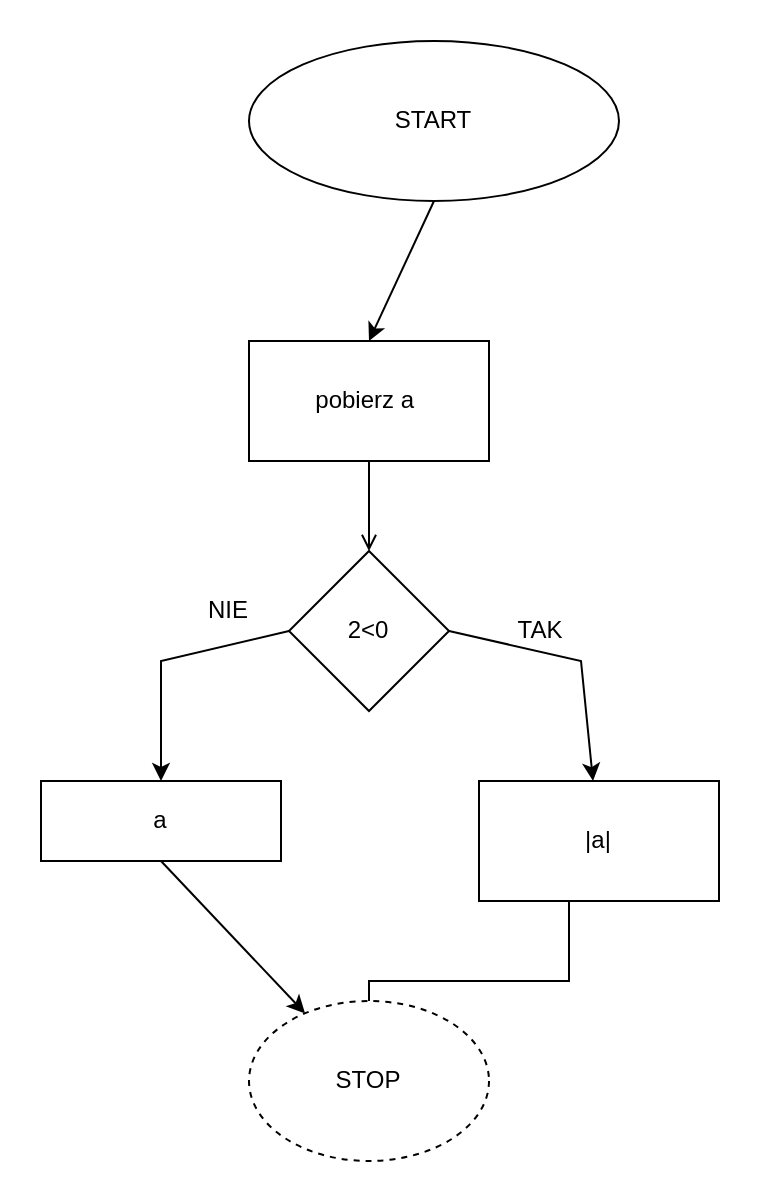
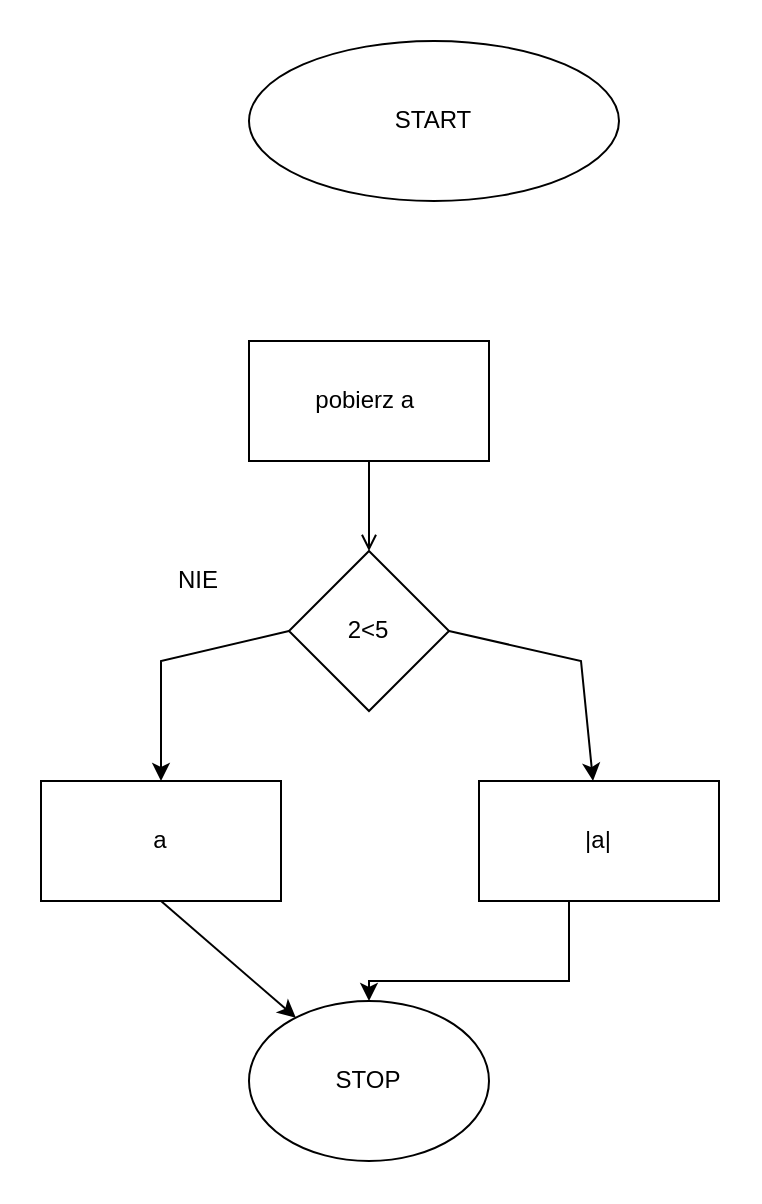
edge "START" -> "pobierz a": removed
node "NIE": moved (229, 611) -> (199, 581)
node "2<0": label "2<0" -> "2<5"
node "TAK": removed
node "a": size 240x80 -> 240x120
edge "|a|" -- "STOP": arrowhead none -> classic
node "STOP": style dashed -> solid
